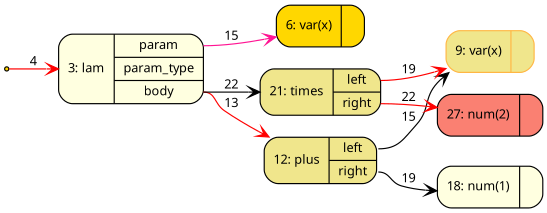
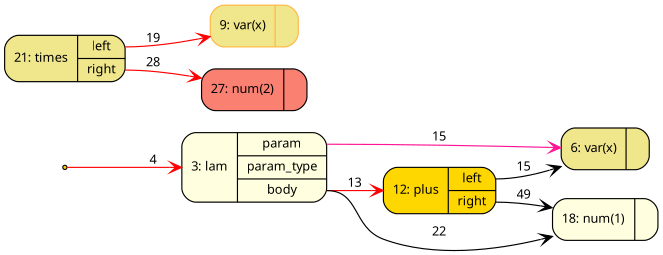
node "6: var(x)": fillcolor gold -> khaki
edge "3: lam" -> "21: times": now "3: lam" -> "18: num(1)"
edge "21: times" -> "27: num(2)": label "22" -> "28"
edge "12: plus" -> "9: var(x)": now "12: plus" -> "6: var(x)"
node "12: plus": fillcolor khaki -> gold
edge "12: plus" -> "18: num(1)": label "19" -> "49"
